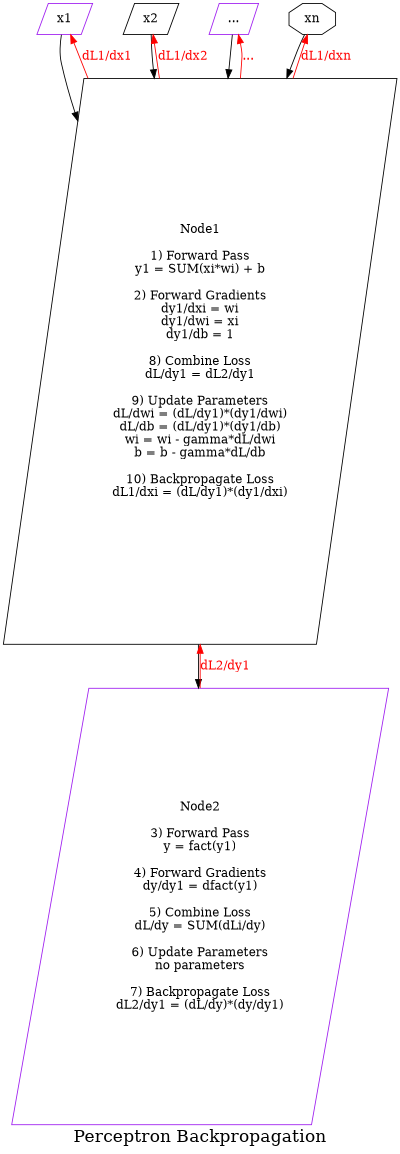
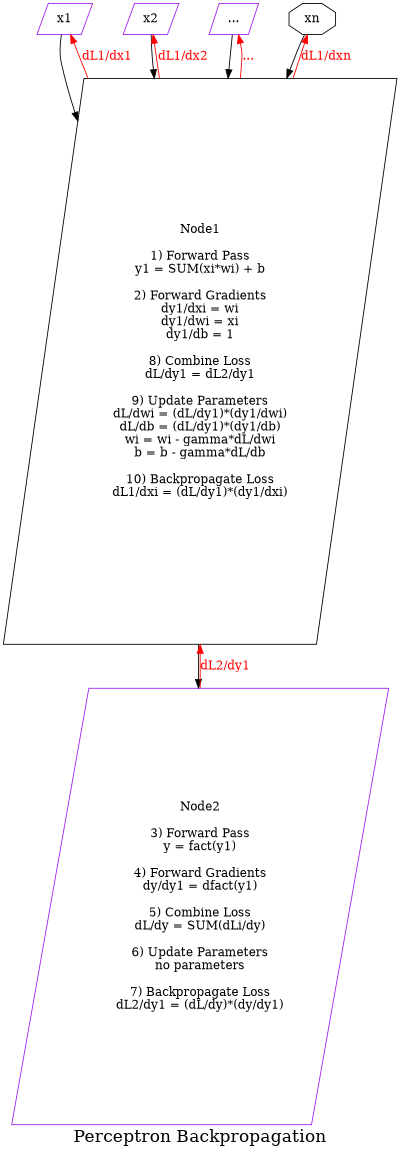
node "x2": color black -> purple
